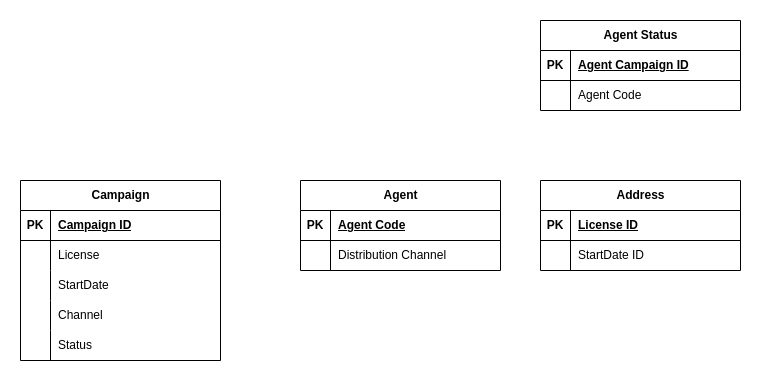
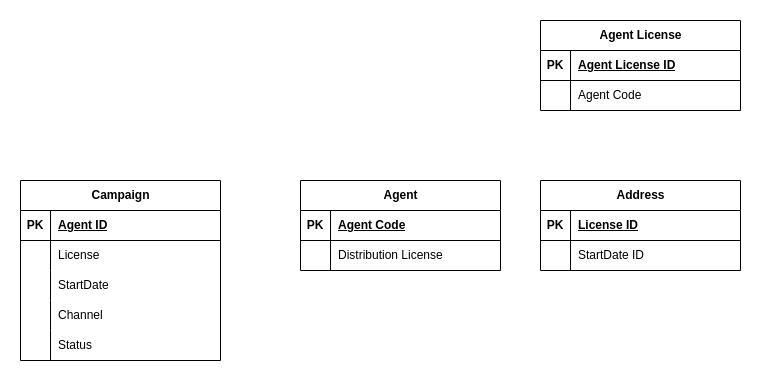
node "Agent Status": label "Agent Status" -> "Agent License"
node "Agent Campaign ID": label "Agent Campaign ID" -> "Agent License ID"
node "Campaign ID": label "Campaign ID" -> "Agent ID"
node "Distribution Channel": label "Distribution Channel" -> "Distribution License"
